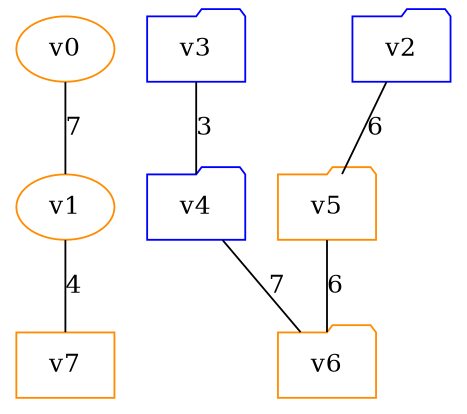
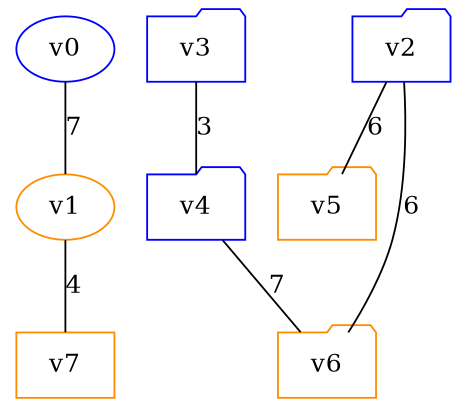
node "v0": color darkorange -> blue
edge "v5" -- "v6": now "v2" -- "v6"
